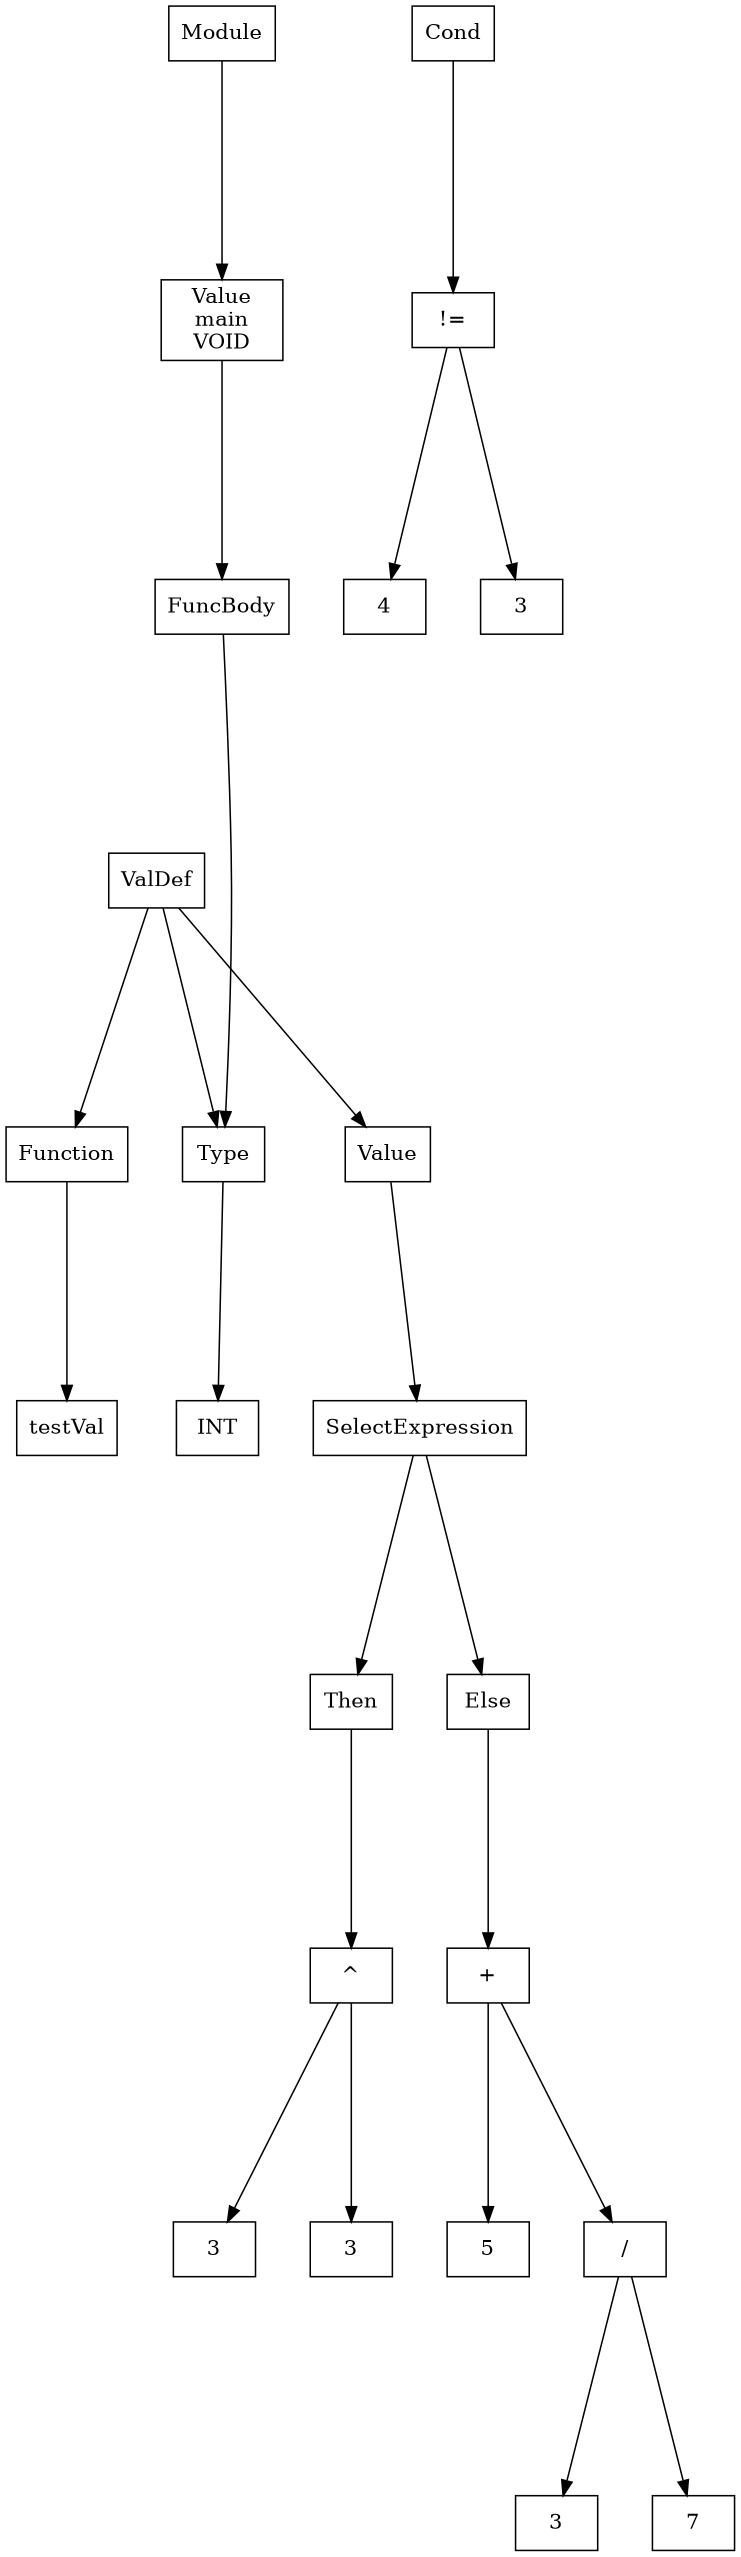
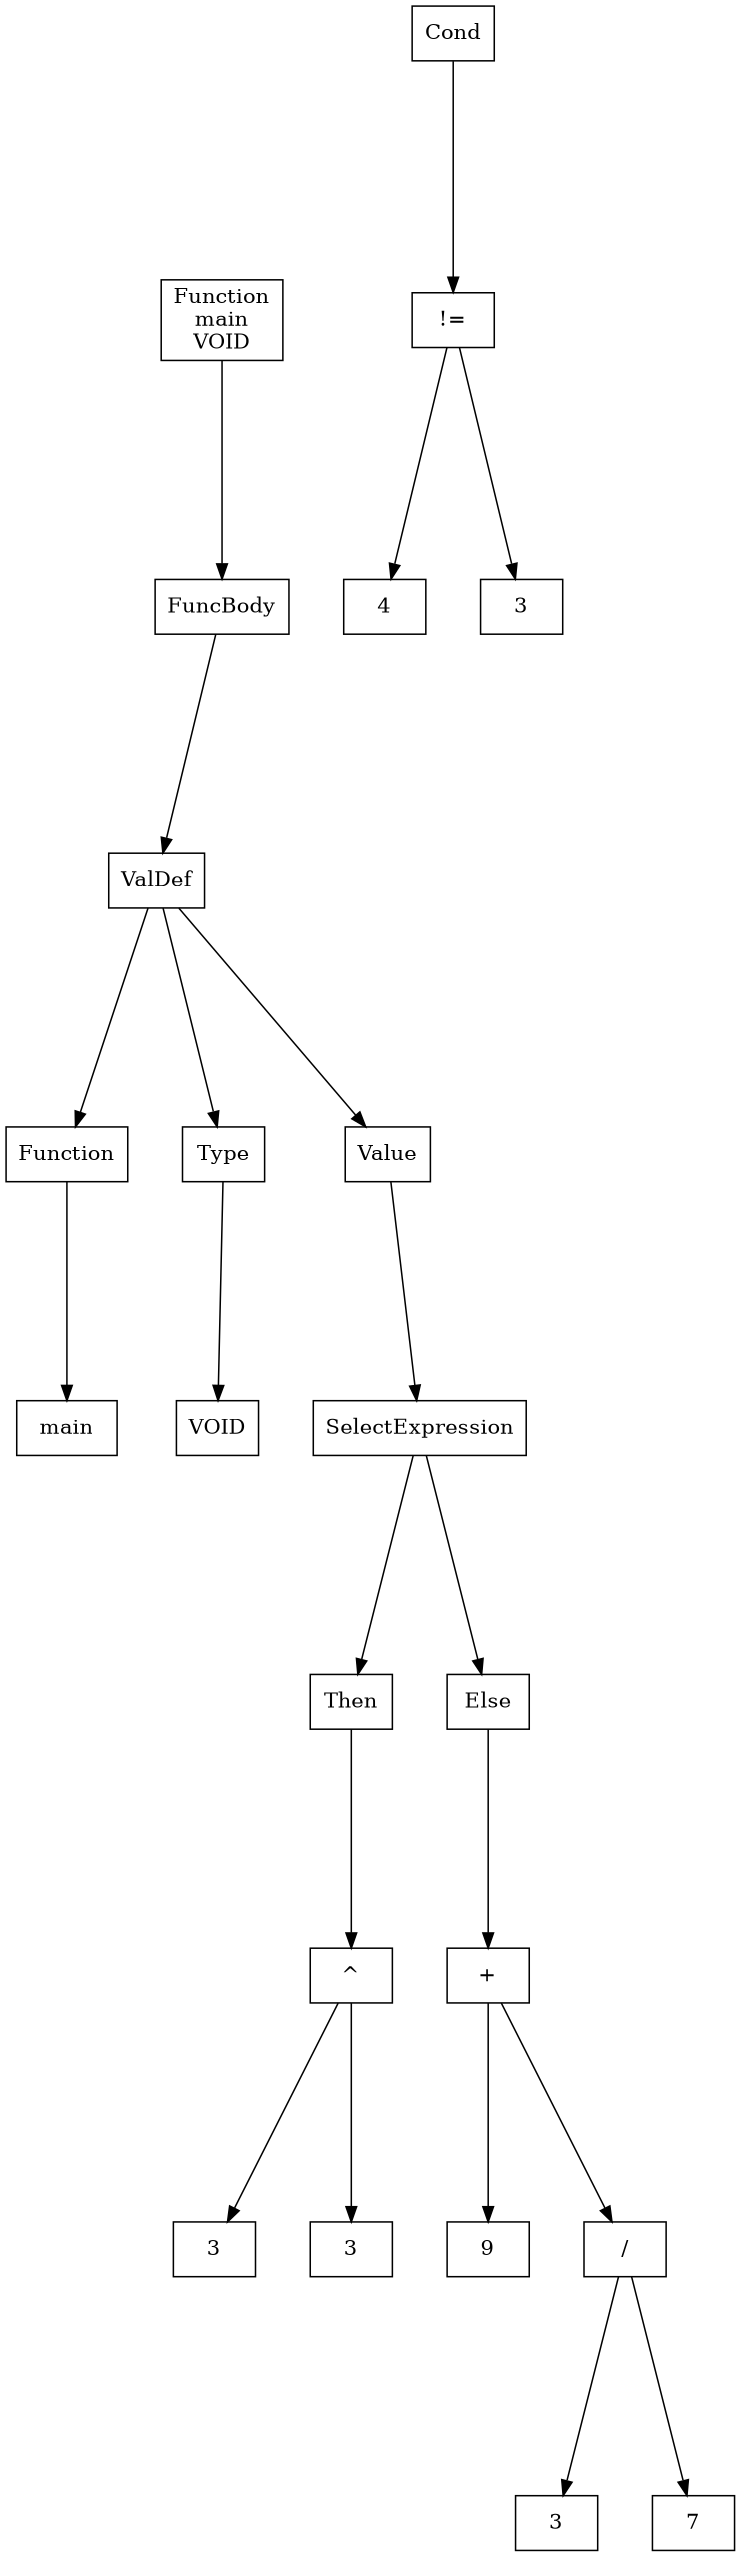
node "Module": removed
node "Value main VOID": label "Value main VOID" -> "Function main VOID"
edge "FuncBody" -> "Type": now "FuncBody" -> "ValDef"
node "testVal": label "testVal" -> "main"
node "INT": label "INT" -> "VOID"
node "5": label "5" -> "9"
